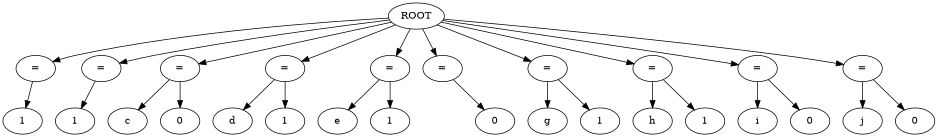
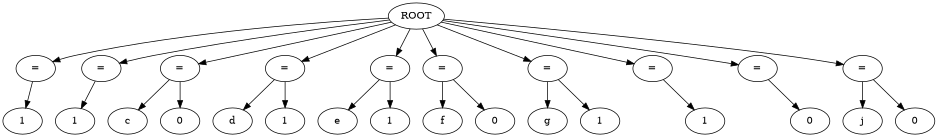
node "f": added
node "h": removed
node "i": removed
